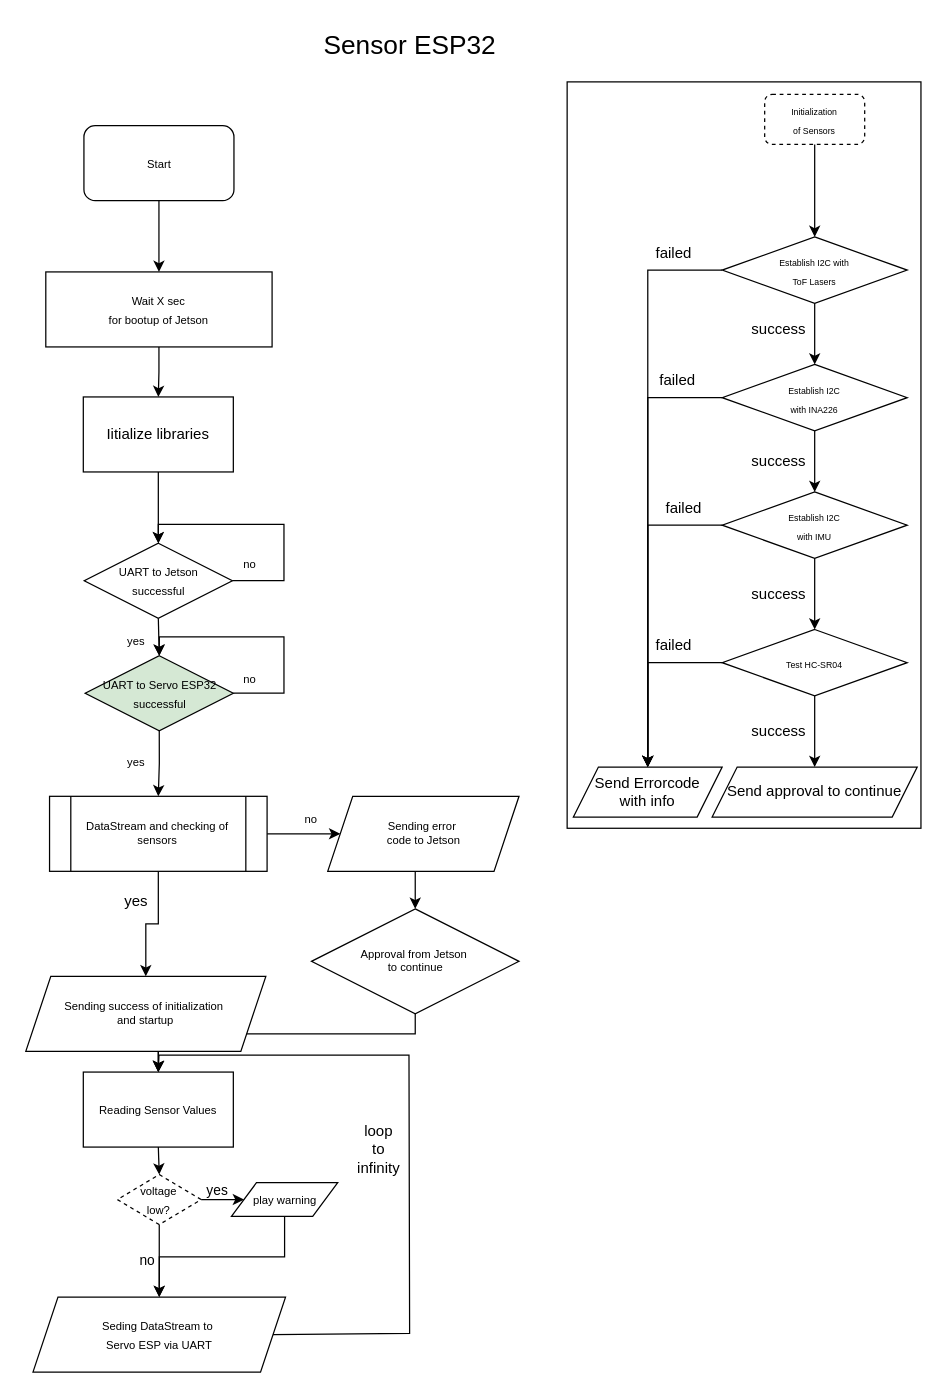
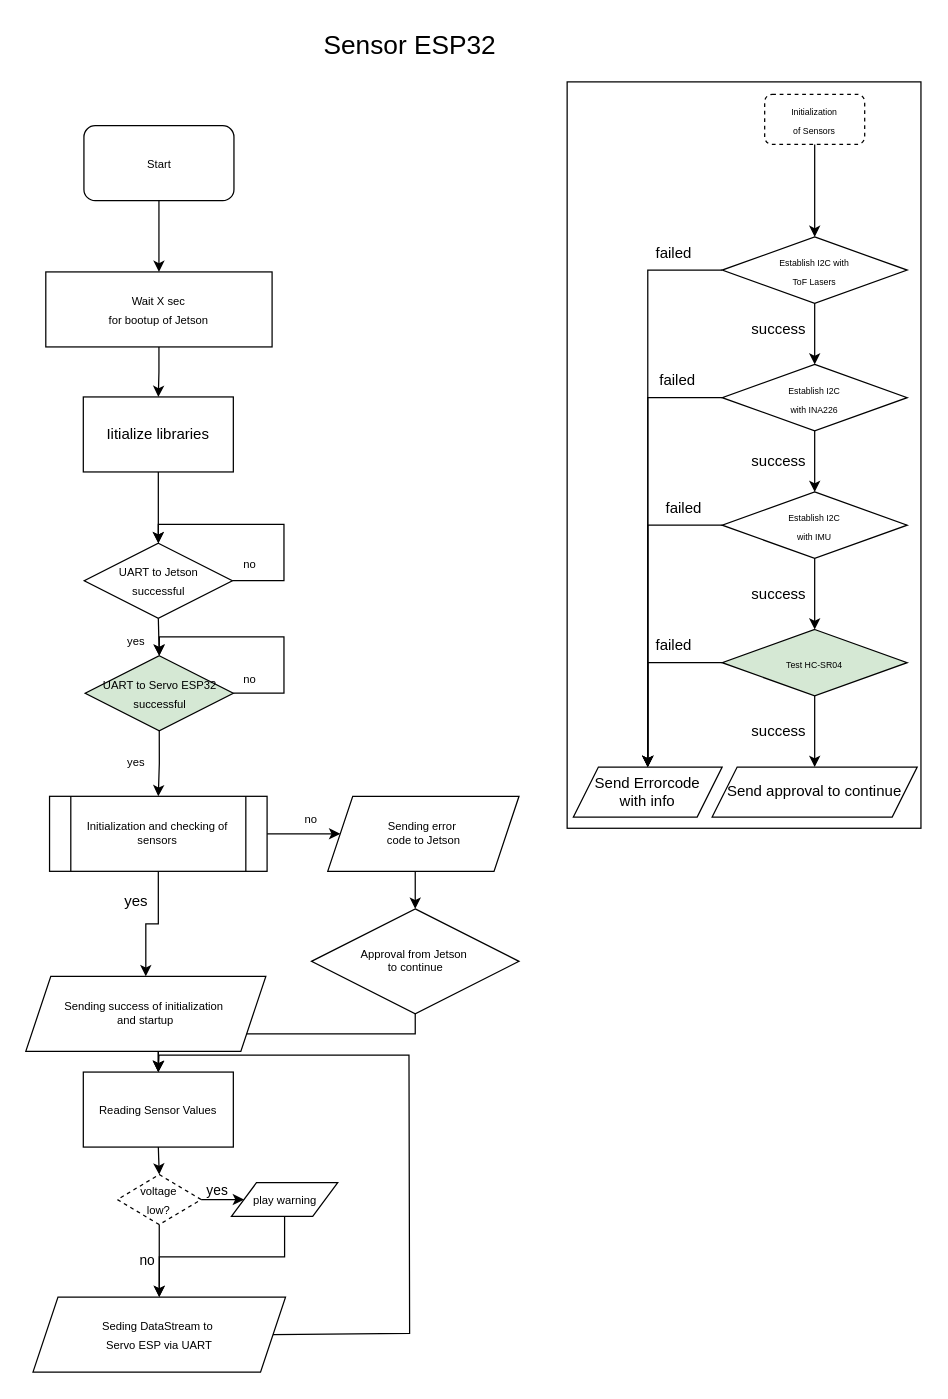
node "Test HC-SR04": fillcolor #ffffff -> #d5e8d4
node "DataStream and checking of sensors": label "DataStream and checking of sensors" -> "Initialization and checking of sensors"
node "loop to infinity": removed
